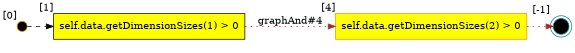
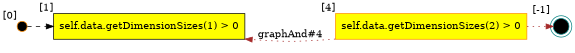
edge "self.data.getDimensionSizes(1) > 0 [1]" -> "self.data.getDimensionSizes(2) > 0 [4]": reversed
